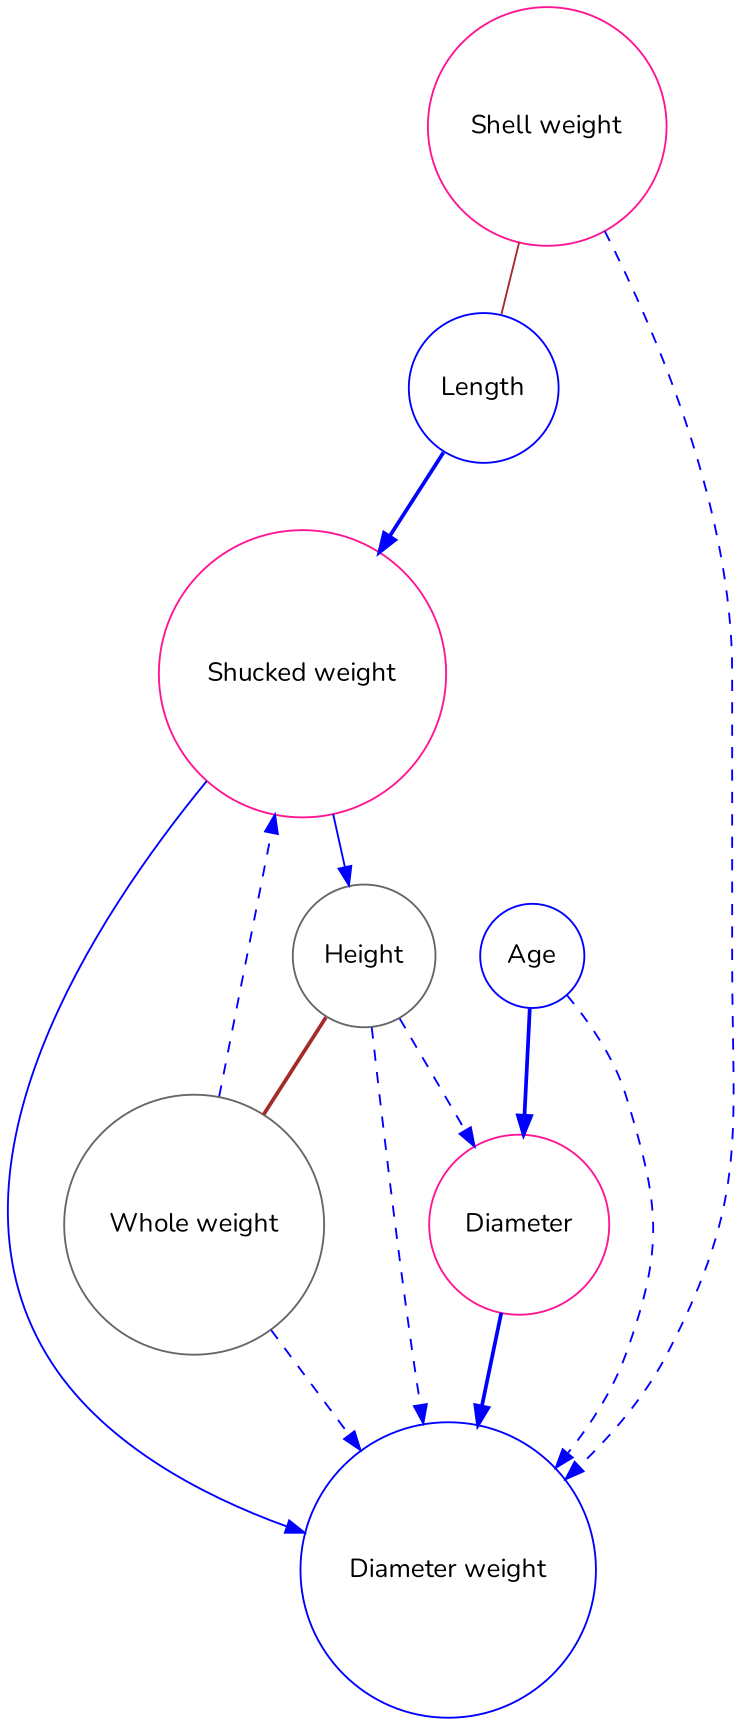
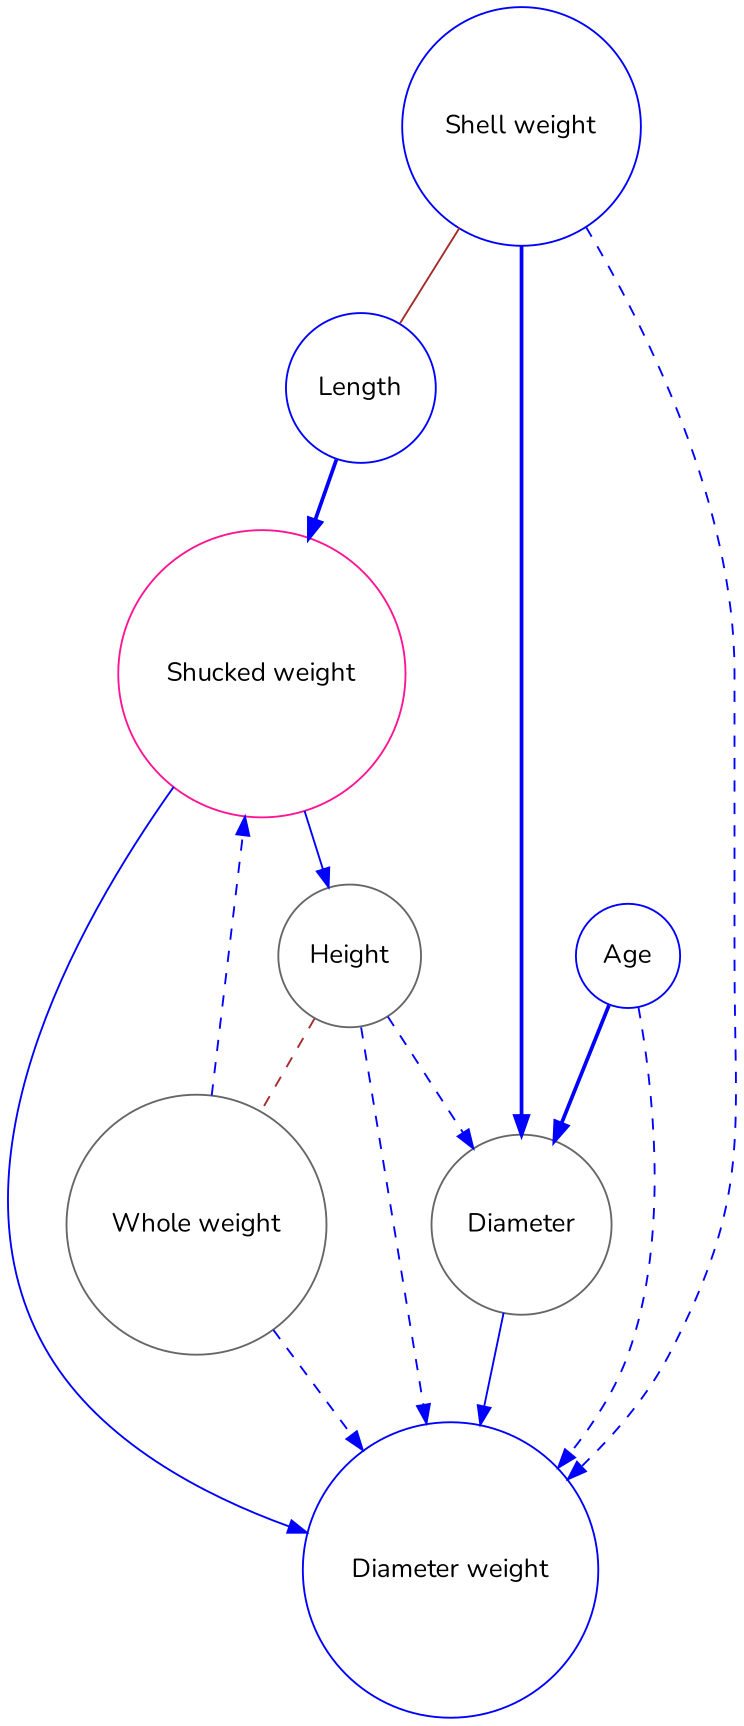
node "Shell weight": color deeppink -> blue
edge "Shell weight" -> "Diameter": added
edge "Height" -- "Whole weight": style bold -> dashed
node "Diameter": color deeppink -> gray40
edge "Diameter" -> "Diameter weight": style bold -> solid
